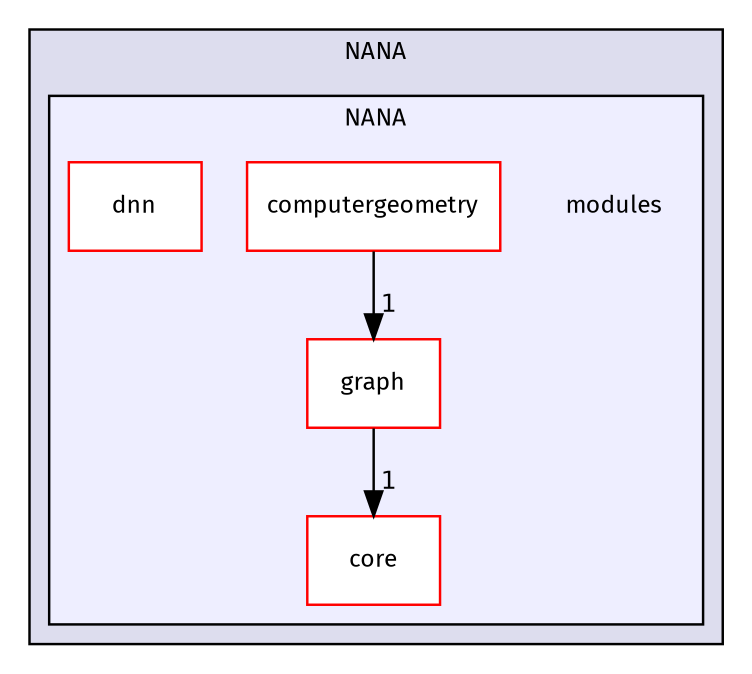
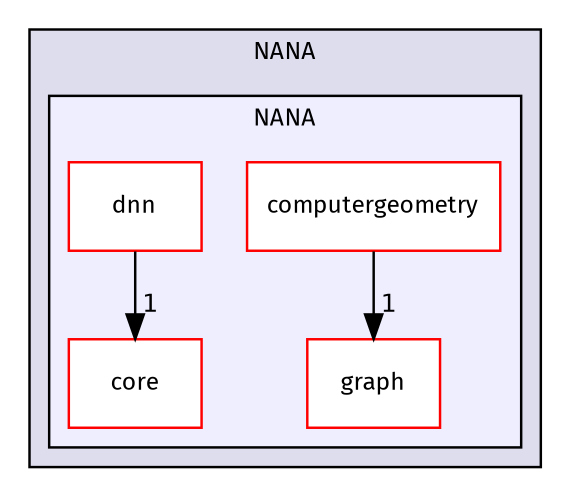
node "modules": removed
edge "graph" -> "core": now "dnn" -> "core"
